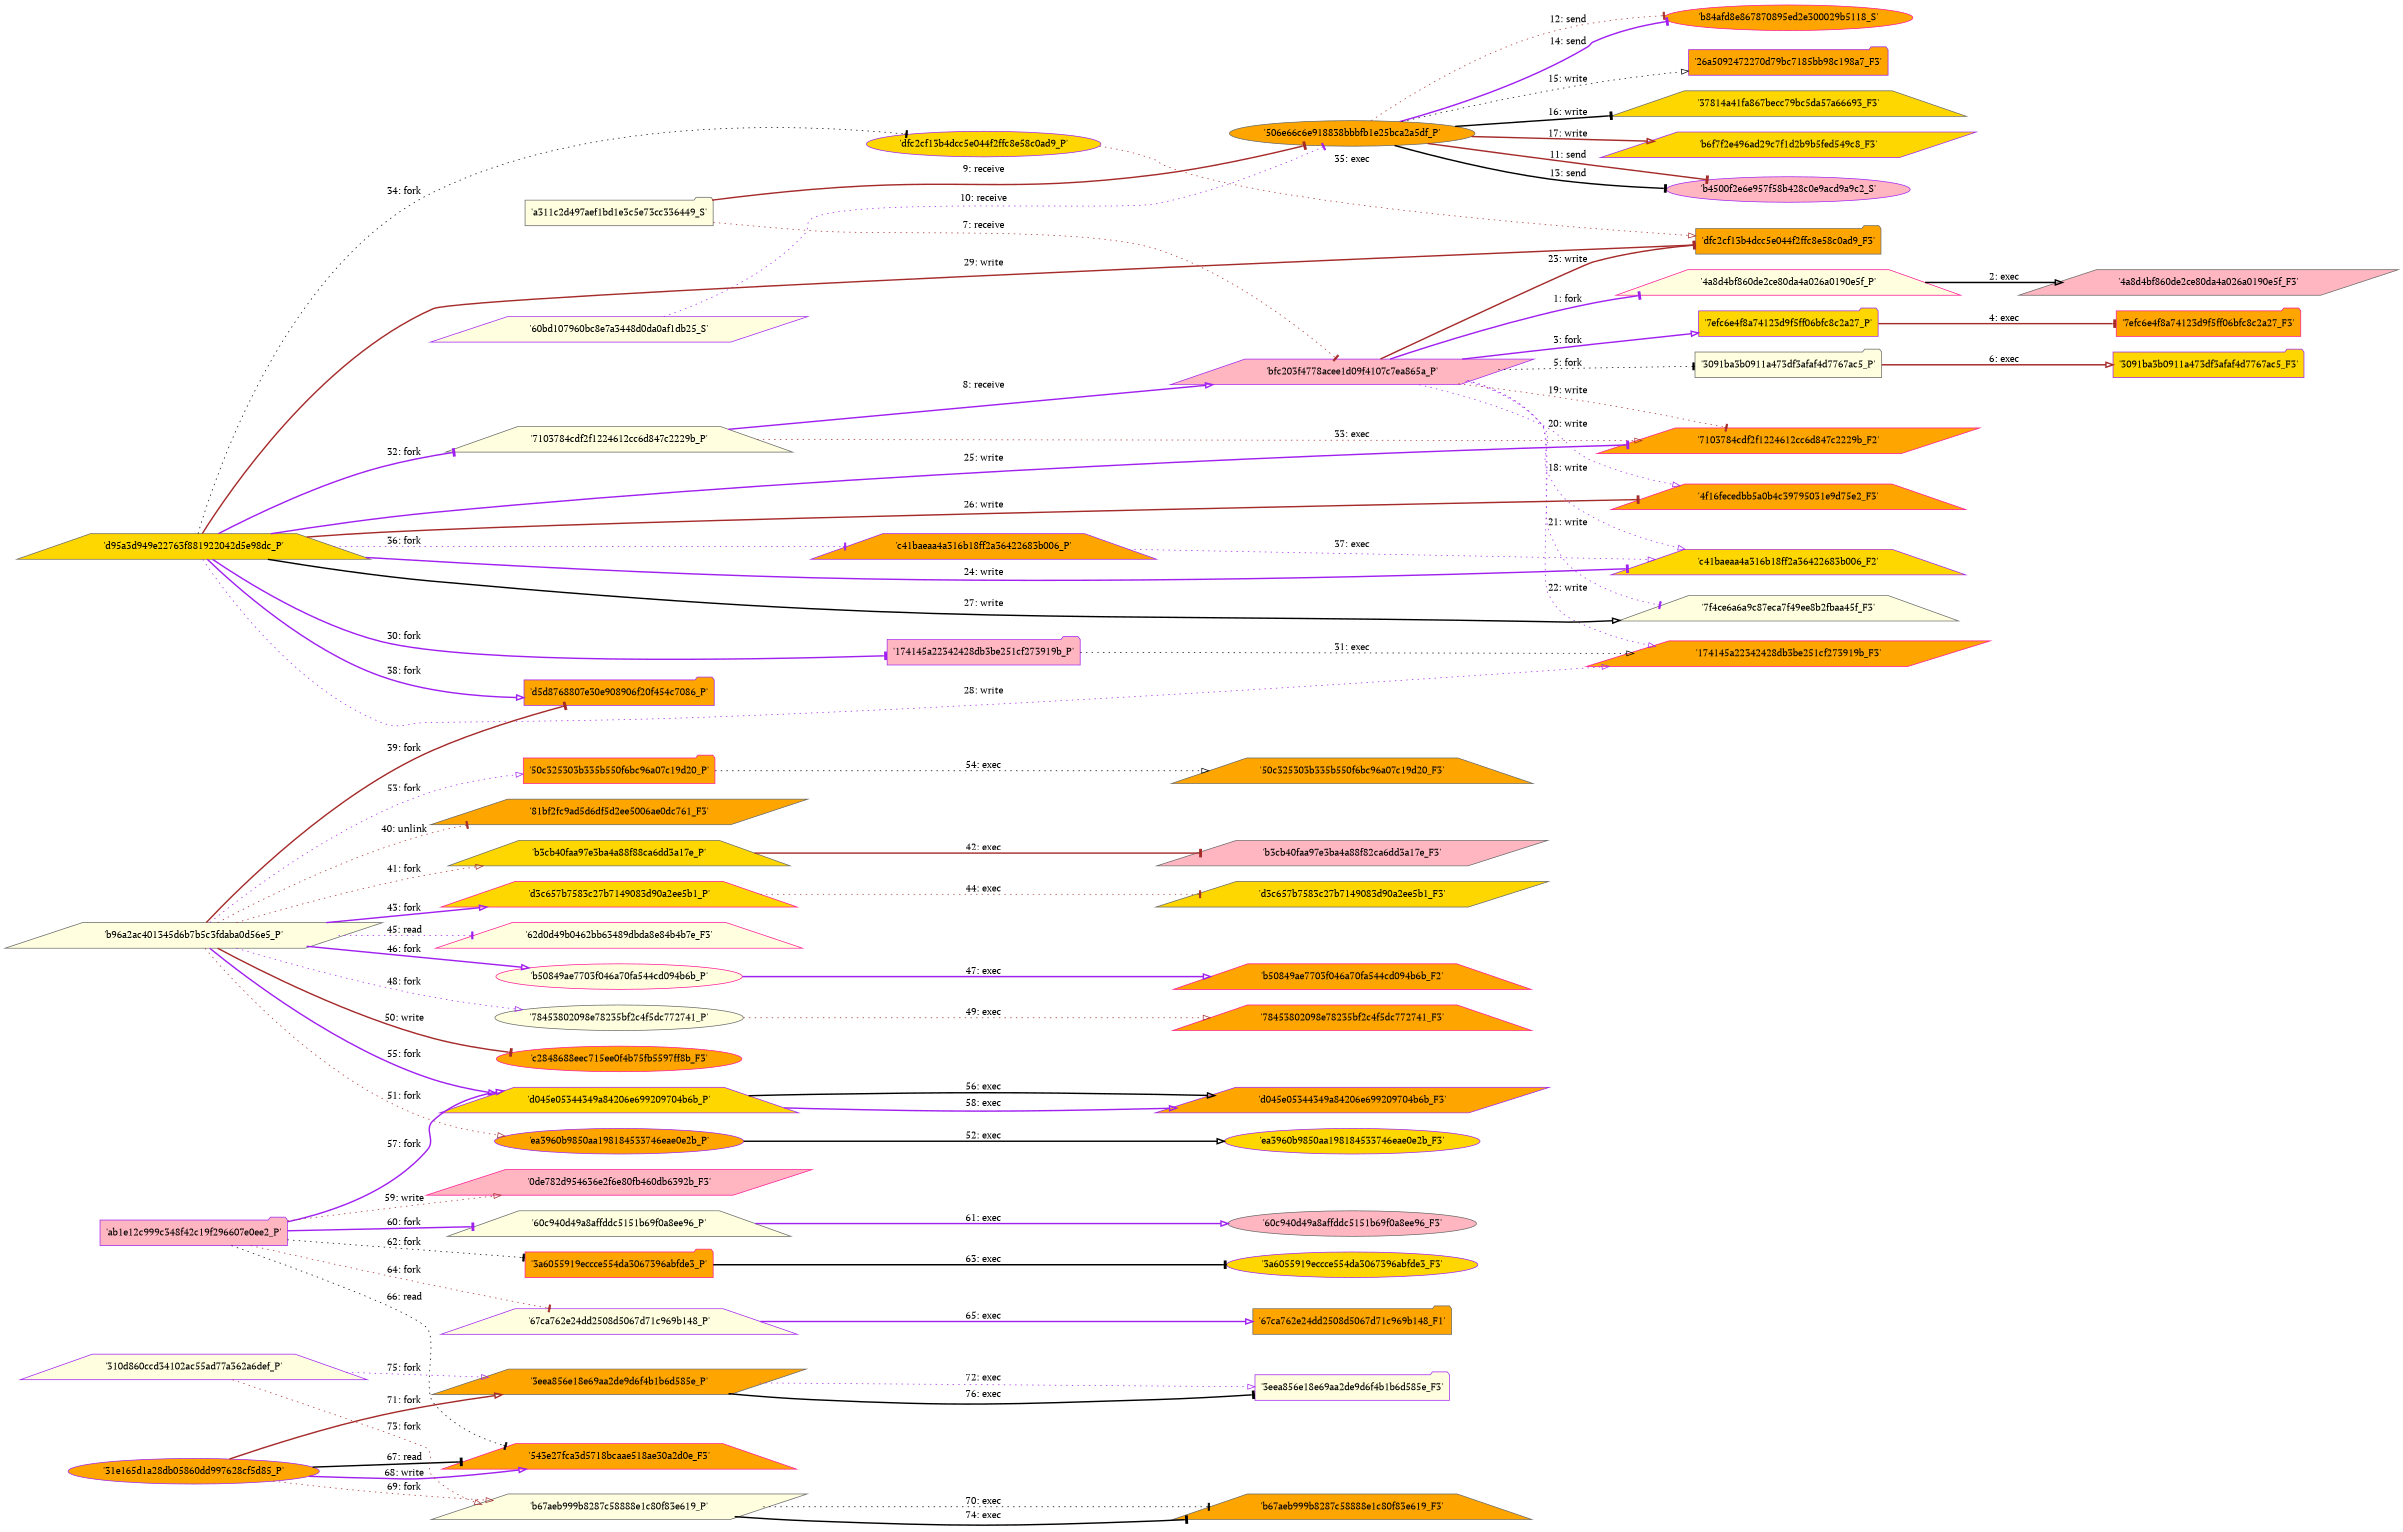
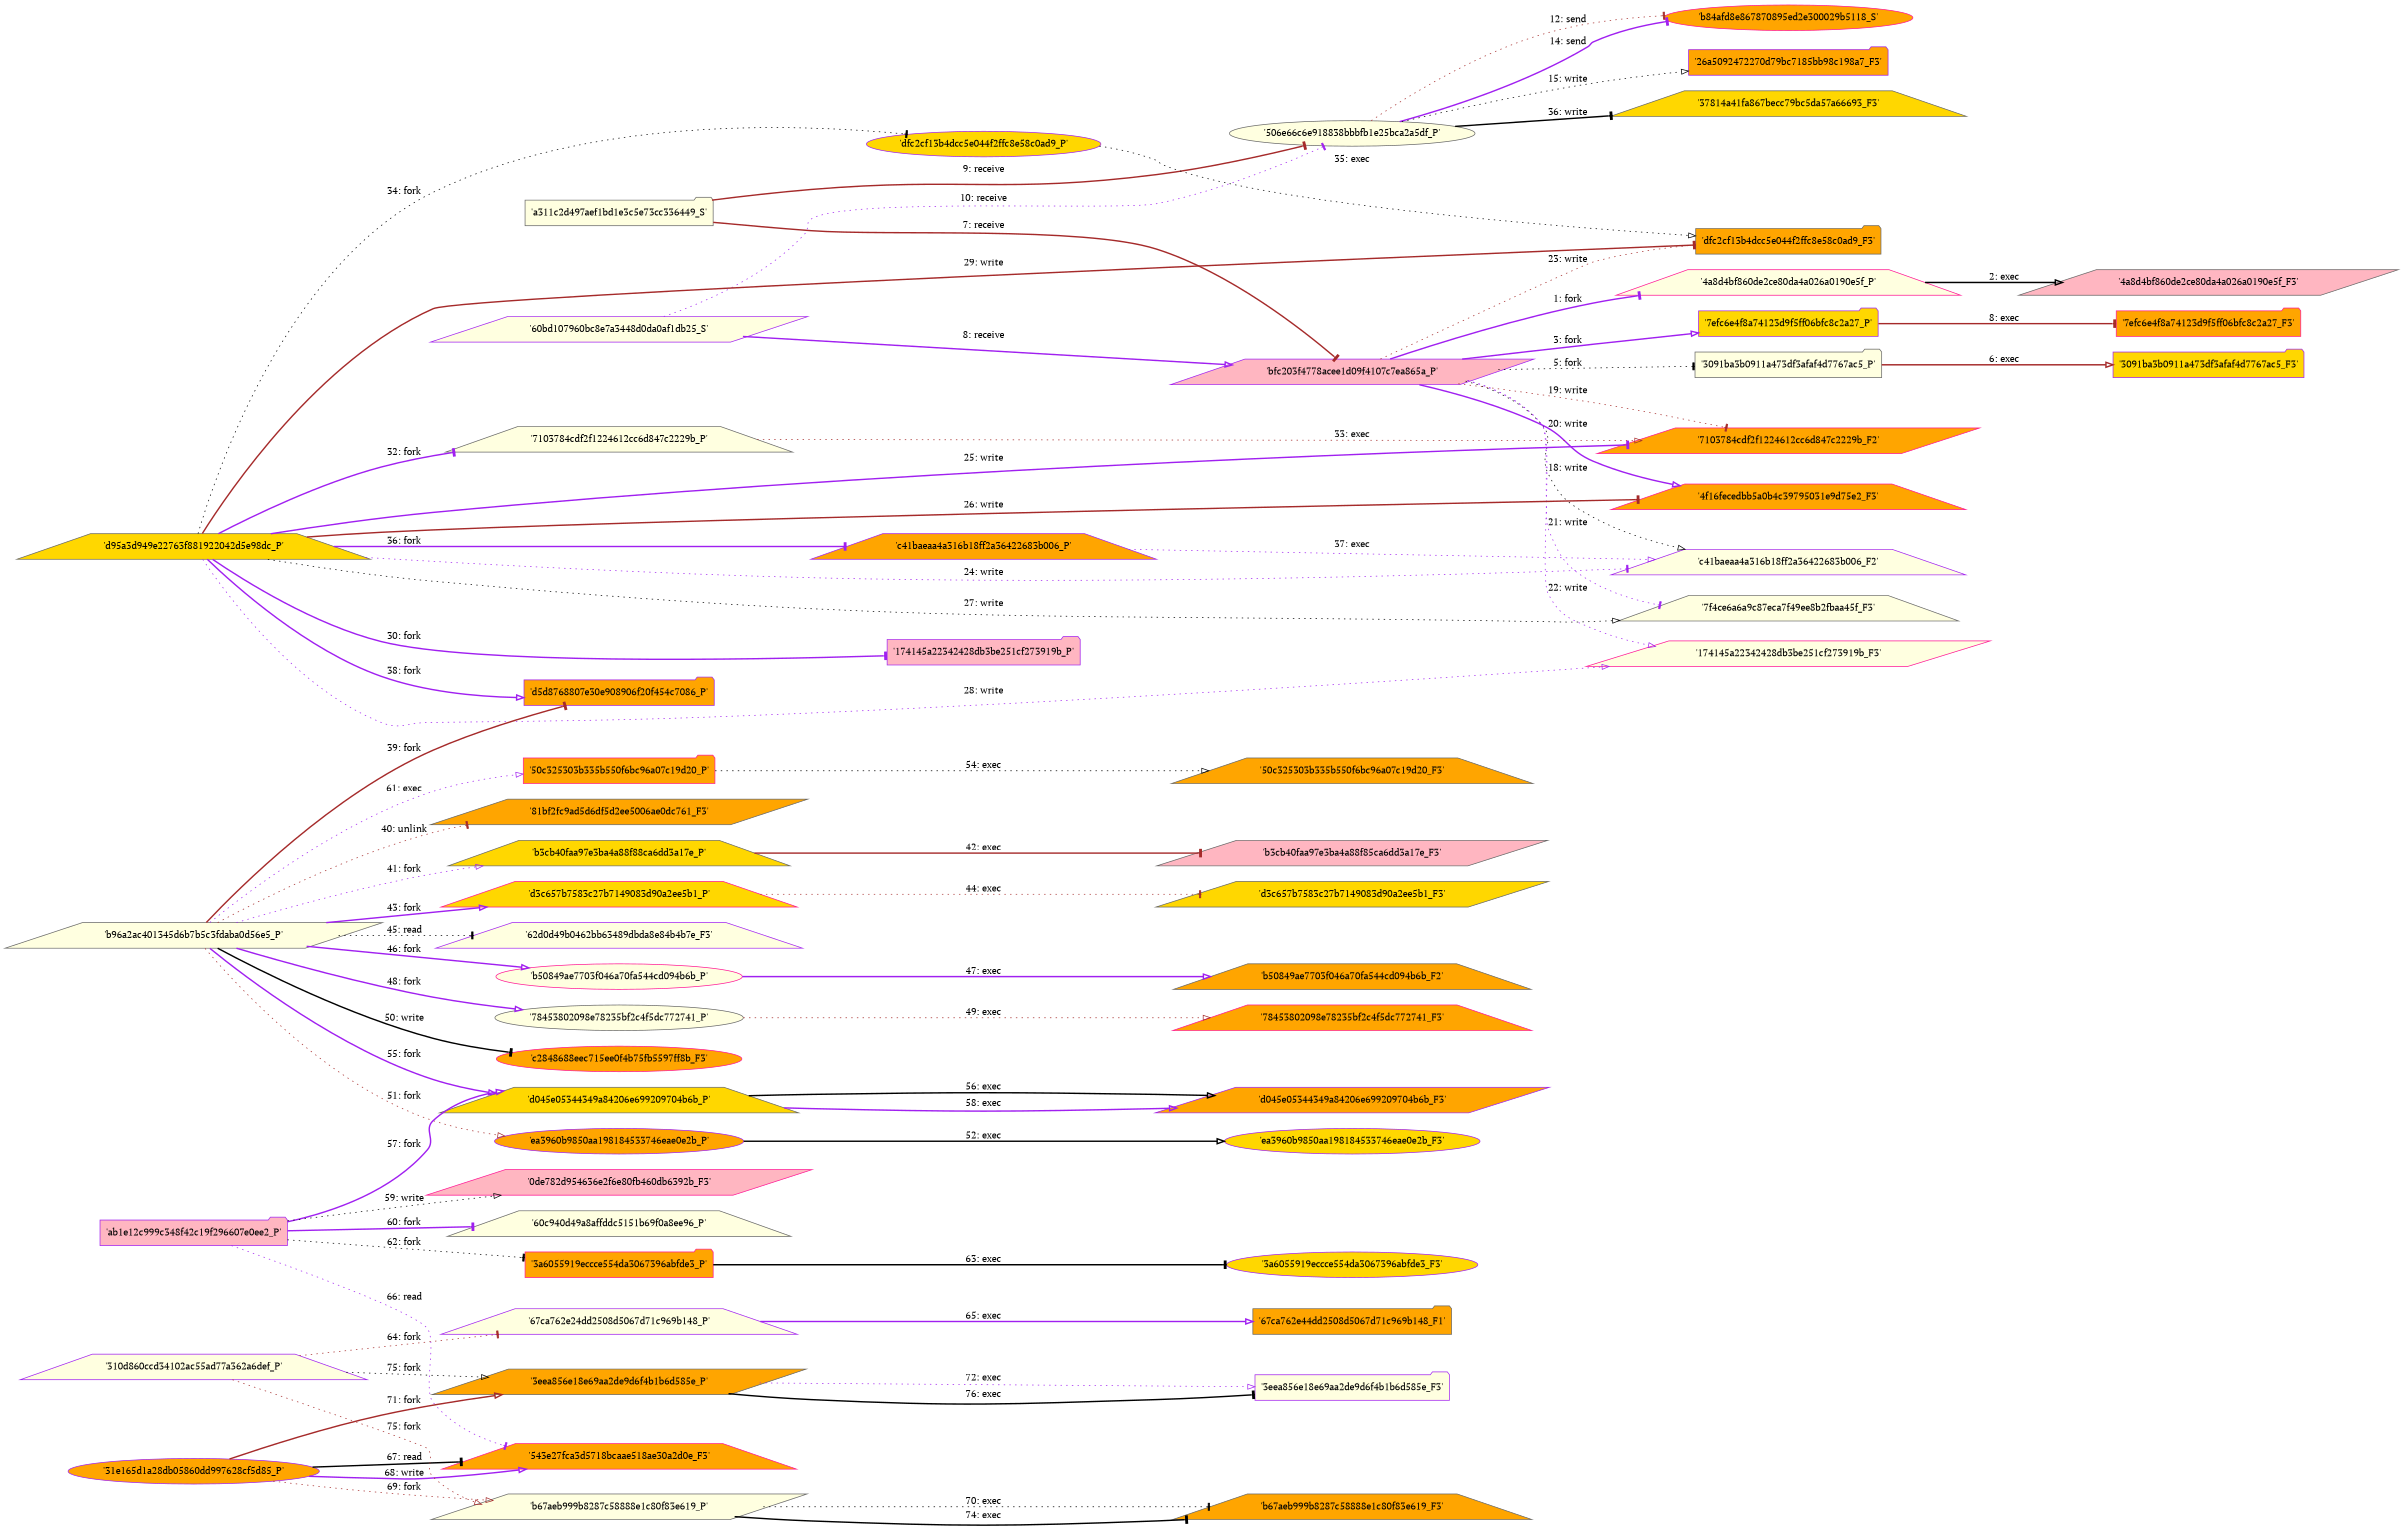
edge "'506e66c6e918838bbbfb1e25bca2a5df_P'" -> "'37814a41fa867becc79bc5da57a66693_F3'": label "16: write" -> "36: write"
node "'506e66c6e918838bbbfb1e25bca2a5df_P'": fillcolor orange -> lightyellow
node "'b6f7f2e496ad29c7f1d2b9b5fed549c8_F3'": removed
node "'b4500f2e6e957f58b428c0e9acd9a9c2_S'": removed
edge "'dfc2cf13b4dcc5e044f2ffc8e58c0ad9_P'" -> "'dfc2cf13b4dcc5e044f2ffc8e58c0ad9_F3'": color brown -> black
edge "'a311c2d497aef1bd1e3c5e73cc336449_S'" -> "'bfc203f4778acee1d09f4107c7ea865a_P'": style dotted -> bold
edge "'bfc203f4778acee1d09f4107c7ea865a_P'" -> "'dfc2cf13b4dcc5e044f2ffc8e58c0ad9_F3'": style bold -> dotted
edge "'7efc6e4f8a74123d9f5ff06bfc8c2a27_P'" -> "'7efc6e4f8a74123d9f5ff06bfc8c2a27_F3'": label "4: exec" -> "8: exec"
edge "'7103784cdf2f1224612cc6d847c2229b_P'" -> "'bfc203f4778acee1d09f4107c7ea865a_P'": now "'60bd107960bc8e7a3448d0da0af1db25_S'" -> "'bfc203f4778acee1d09f4107c7ea865a_P'"
edge "'bfc203f4778acee1d09f4107c7ea865a_P'" -> "'4f16fecedbb5a0b4c39795031e9d75e2_F3'": style dotted -> bold
edge "'bfc203f4778acee1d09f4107c7ea865a_P'" -> "'c41baeaa4a316b18ff2a36422683b006_F2'": color purple -> black
edge "'d95a3d949e22763f881922042d5e98dc_P'" -> "'c41baeaa4a316b18ff2a36422683b006_P'": style dotted -> bold
node "'c41baeaa4a316b18ff2a36422683b006_F2'": fillcolor gold -> lightyellow
edge "'d95a3d949e22763f881922042d5e98dc_P'" -> "'c41baeaa4a316b18ff2a36422683b006_F2'": style bold -> dotted
edge "'d95a3d949e22763f881922042d5e98dc_P'" -> "'7f4ce6a6a9c87eca7f49ee8b2fbaa45f_F3'": style bold -> dotted
edge "'174145a22342428db3be251cf273919b_P'" -> "'174145a22342428db3be251cf273919b_F3'": removed, label "31: exec"
node "'174145a22342428db3be251cf273919b_F3'": fillcolor orange -> lightyellow
edge "'b96a2ac401345d6b7b5c3fdaba0d56e5_P'" -> "'50c325303b335b550f6bc96a07c19d20_P'": label "53: fork" -> "61: exec"
node "'b3cb40faa97e3ba4a88f82ca6dd3a17e_F3'": label "'b3cb40faa97e3ba4a88f82ca6dd3a17e_F3'" -> "'b3cb40faa97e3ba4a88f85ca6dd3a17e_F3'"
edge "'b96a2ac401345d6b7b5c3fdaba0d56e5_P'" -> "'b3cb40faa97e3ba4a88f88ca6dd3a17e_P'": color brown -> purple
edge "'b96a2ac401345d6b7b5c3fdaba0d56e5_P'" -> "'62d0d49b0462bb63489dbda8e84b4b7e_F3'": color purple -> black
node "'62d0d49b0462bb63489dbda8e84b4b7e_F3'": color deeppink -> purple
node "'b50849ae7703f046a70fa544cd094b6b_F2'": color deeppink -> gray40
edge "'b96a2ac401345d6b7b5c3fdaba0d56e5_P'" -> "'78453802098e78235bf2c4f5dc772741_P'": style dotted -> bold
edge "'b96a2ac401345d6b7b5c3fdaba0d56e5_P'" -> "'c2848688eec715ee0f4b75fb5597ff8b_F3'": color brown -> black
node "'d045e05344349a84206e699209704b6b_P'": color purple -> gray40
edge "'ab1e12c999c348f42c19f296607e0ee2_P'" -> "'0de782d954636e2f6e80fb460db6392b_F3'": color brown -> black
node "'60c940d49a8affddc5151b69f0a8ee96_F3'": removed
edge "'ab1e12c999c348f42c19f296607e0ee2_P'" -> "'67ca762e24dd2508d5067d71c969b148_P'": now "'310d860ccd34102ac55ad77a362a6def_P'" -> "'67ca762e24dd2508d5067d71c969b148_P'"
edge "'ab1e12c999c348f42c19f296607e0ee2_P'" -> "'543e27fca3d5718bcaae518ae30a2d0e_F3'": color black -> purple
node "'67ca762e24dd2508d5067d71c969b148_F1'": label "'67ca762e24dd2508d5067d71c969b148_F1'" -> "'67ca762e44dd2508d5067d71c969b148_F1'"
edge "'310d860ccd34102ac55ad77a362a6def_P'" -> "'3eea856e18e69aa2de9d6f4b1b6d585e_P'": color purple -> black
edge "'310d860ccd34102ac55ad77a362a6def_P'" -> "'b67aeb999b8287c58888e1c80f83e619_P'": label "73: fork" -> "75: fork"
